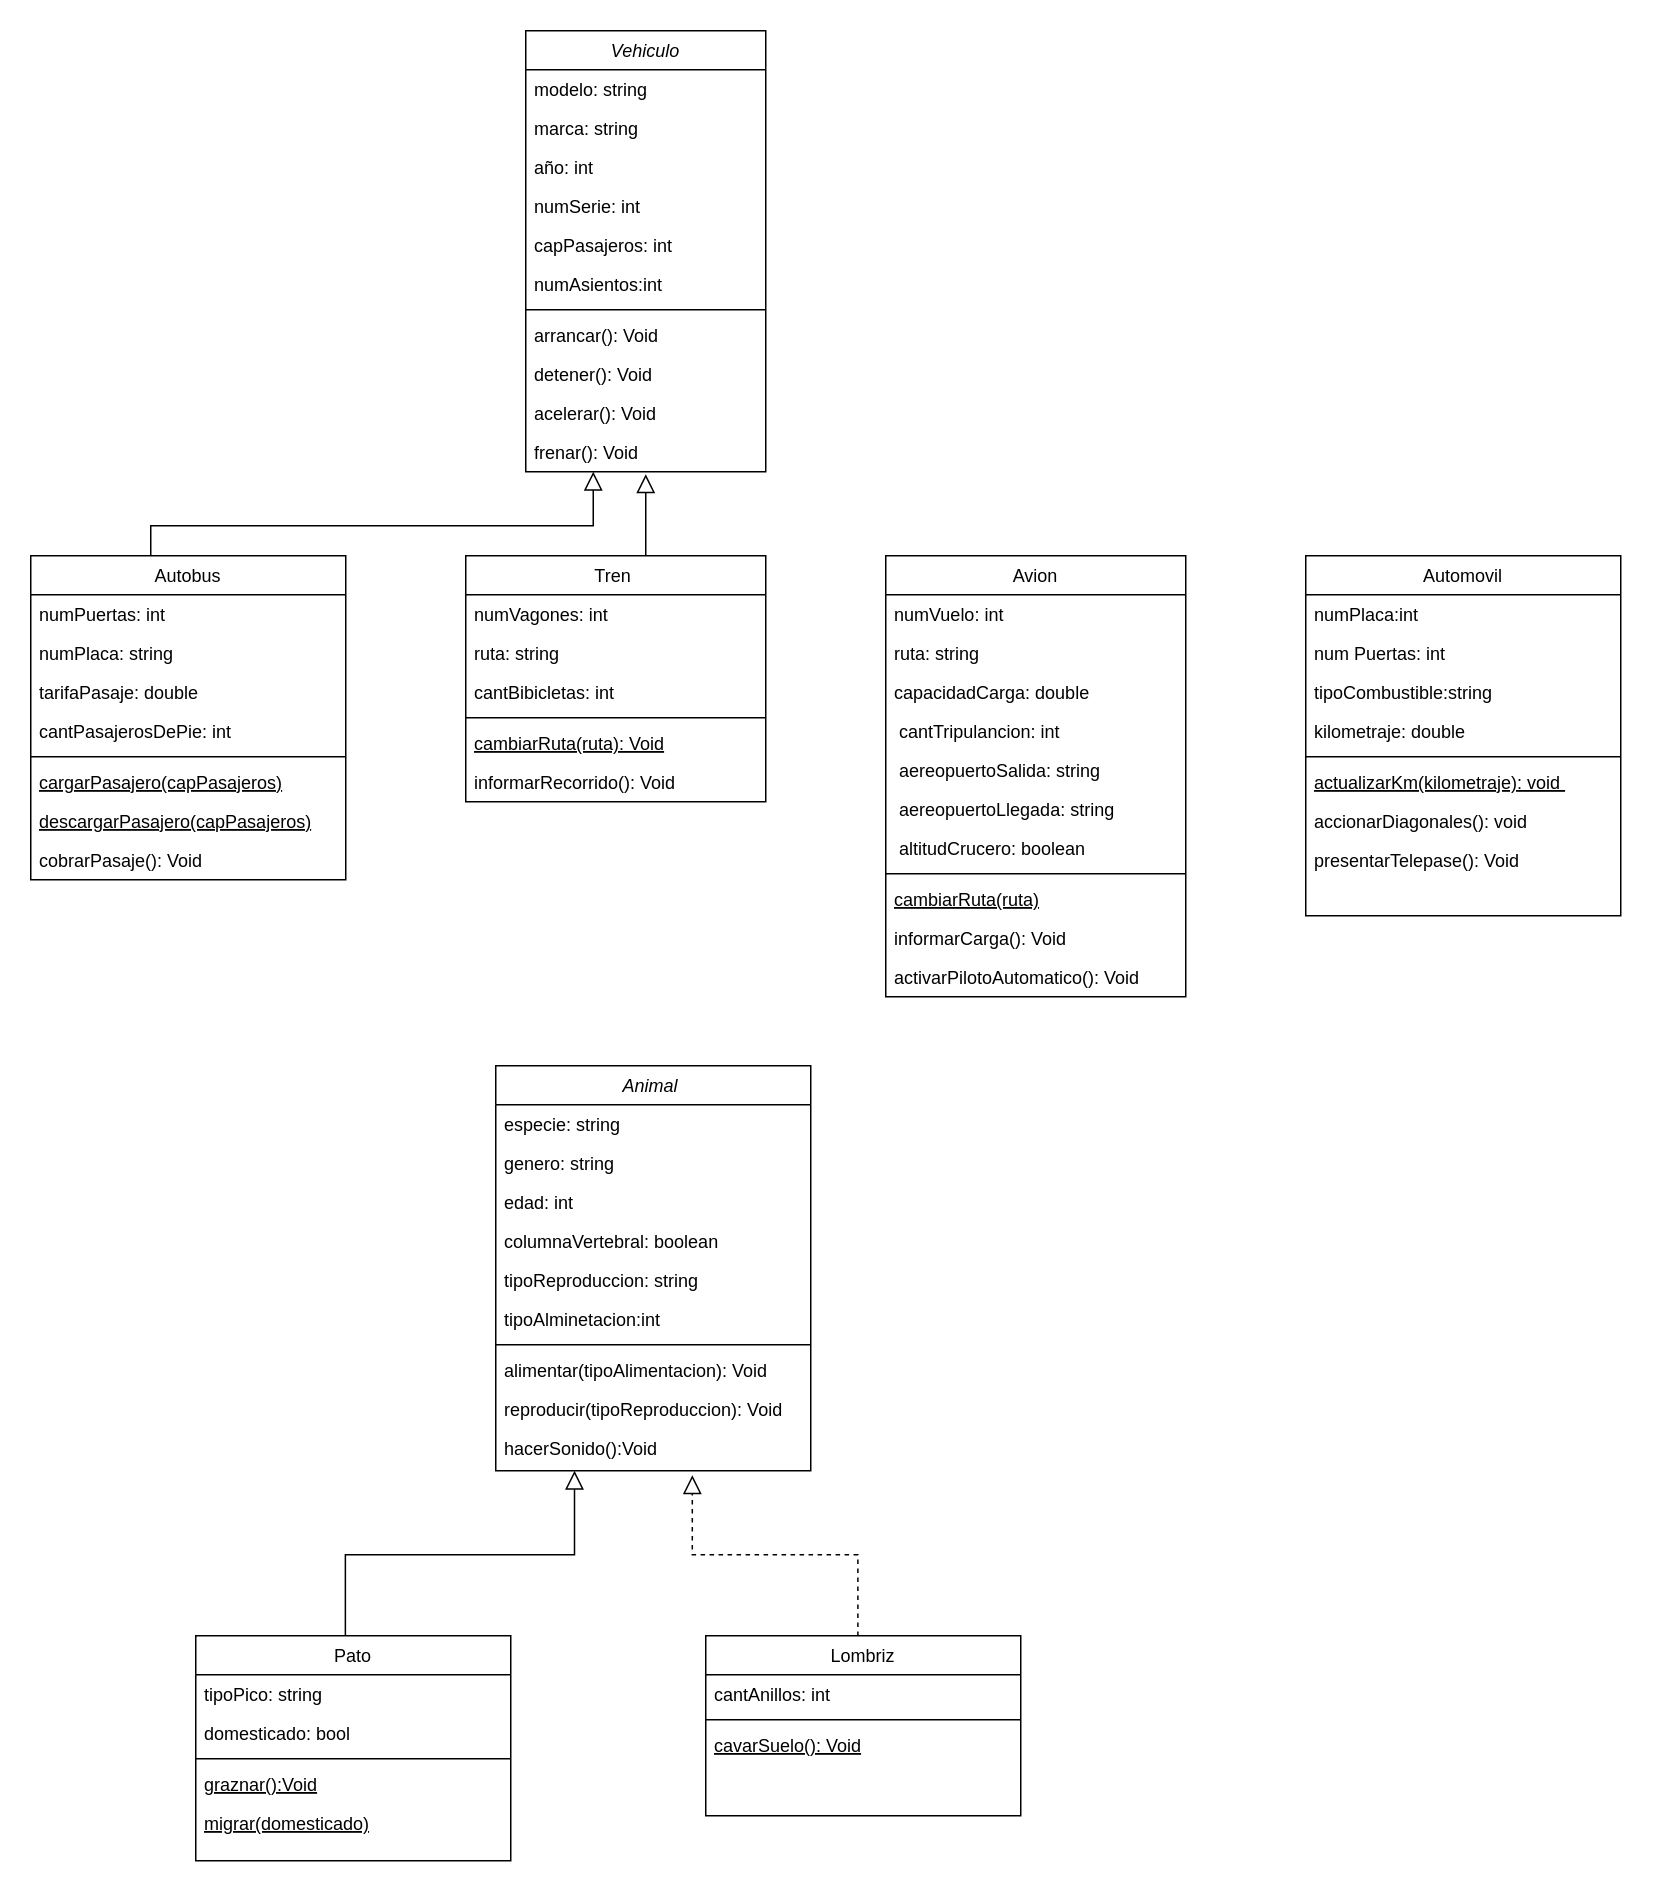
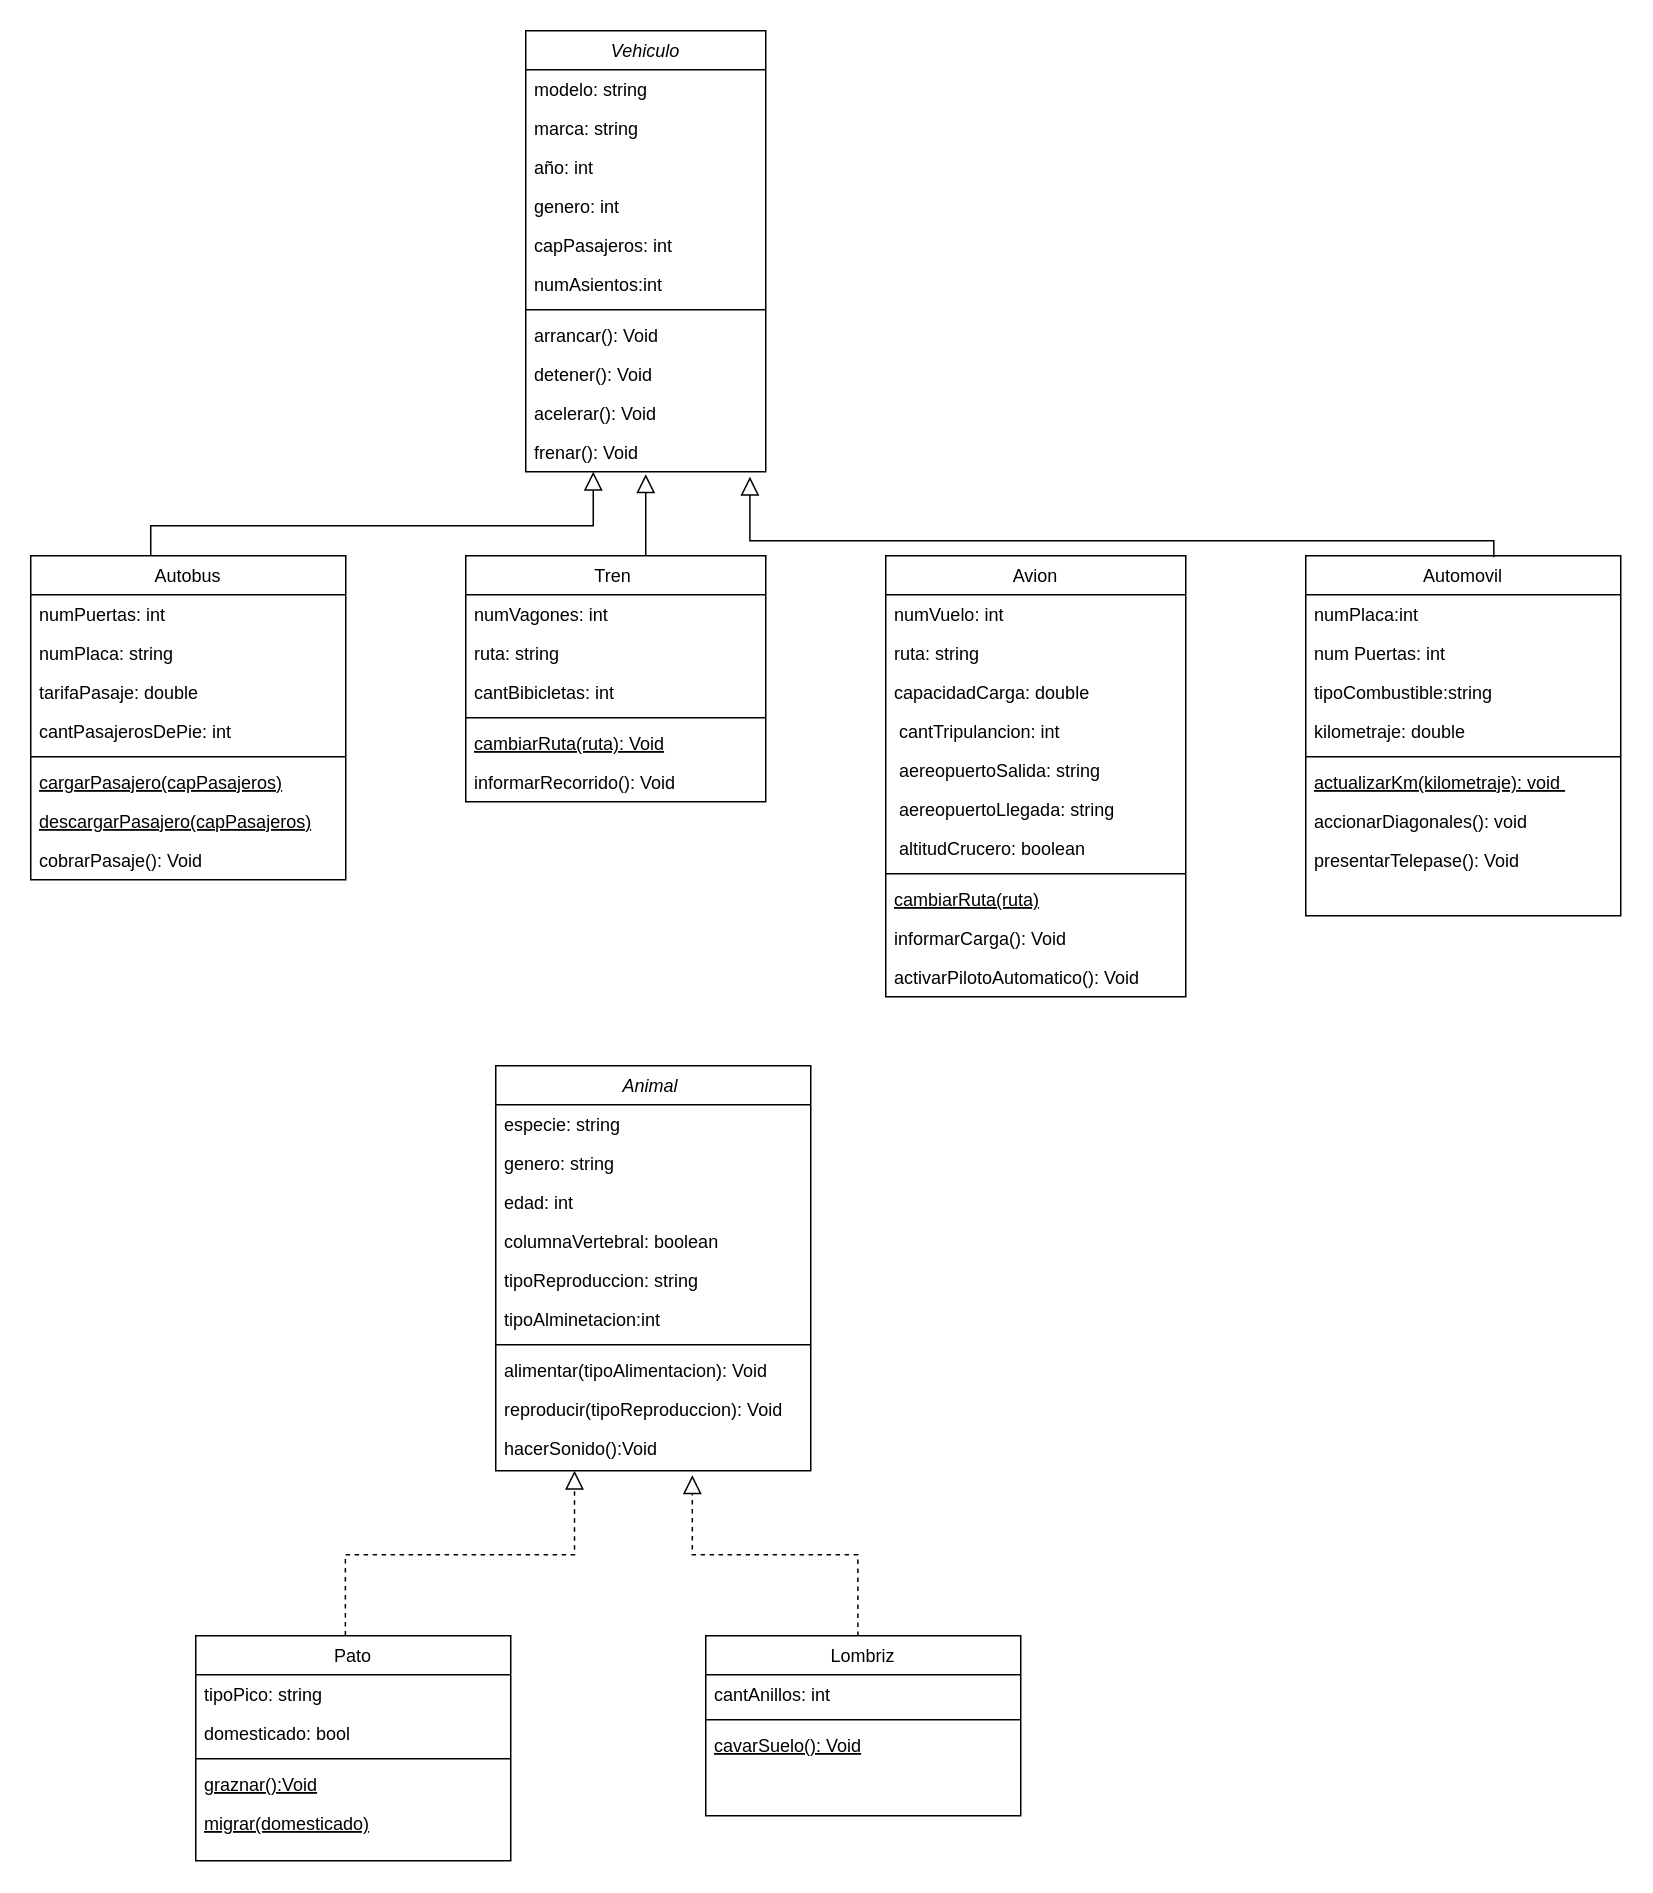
node "numSerie: int": label "numSerie: int" -> "genero: int"
edge "Automovil" -> "frenar(): Void": added
edge "Pato" -> "Animal": style solid -> dashed
